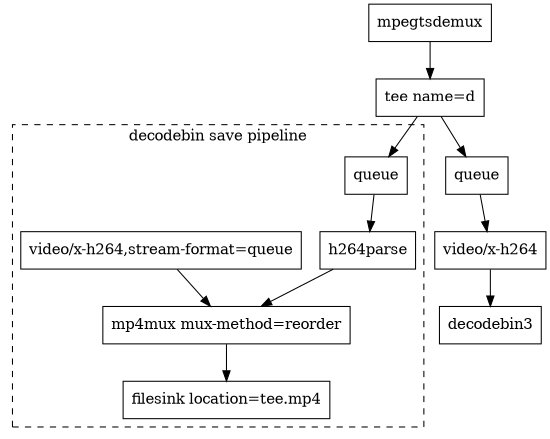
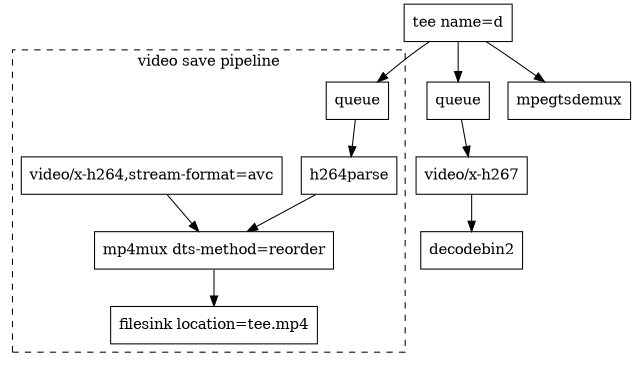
edge "mpegtsdemux" -> "tee name=d": reversed
cluster "decodebin save pipeline": label "decodebin save pipeline" -> "video save pipeline"
node "video/x-h264,stream-format=queue": label "video/x-h264,stream-format=queue" -> "video/x-h264,stream-format=avc"
node "video/x-h264": label "video/x-h264" -> "video/x-h267"
node "mp4mux mux-method=reorder": label "mp4mux mux-method=reorder" -> "mp4mux dts-method=reorder"
node "decodebin3": label "decodebin3" -> "decodebin2"
